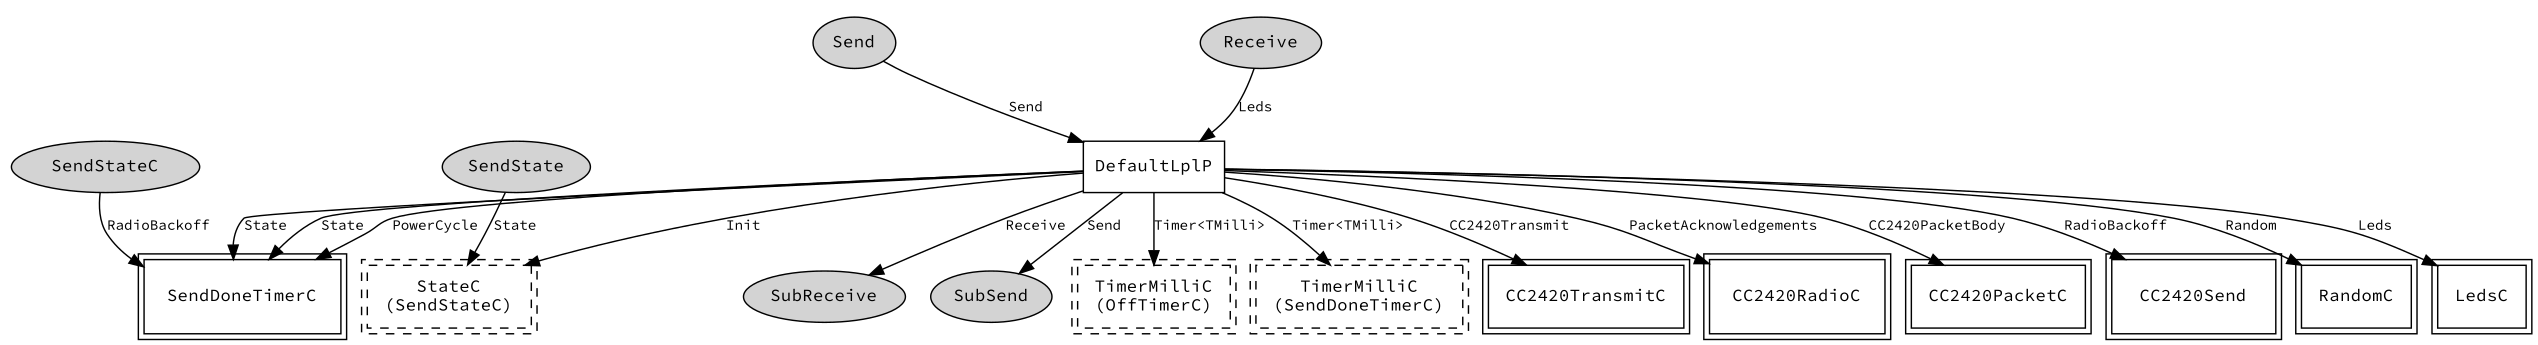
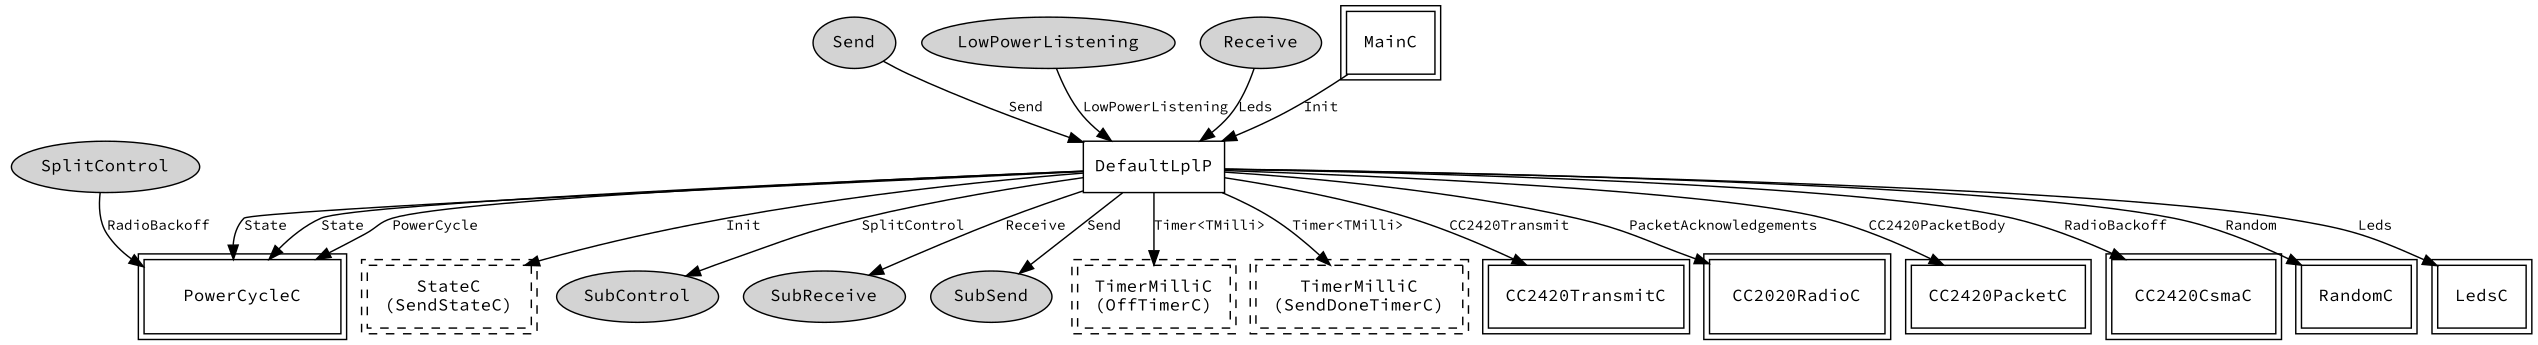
node "LowPowerListening": added
node "MainC": added
node "SendStateC": label "SendStateC" -> "SplitControl"
node "SendState": removed
node "SendDoneTimerC": label "SendDoneTimerC" -> "PowerCycleC"
node "SubControl": added
node "CC2420RadioC": label "CC2420RadioC" -> "CC2020RadioC"
node "CC2420Send": label "CC2420Send" -> "CC2420CsmaC"
